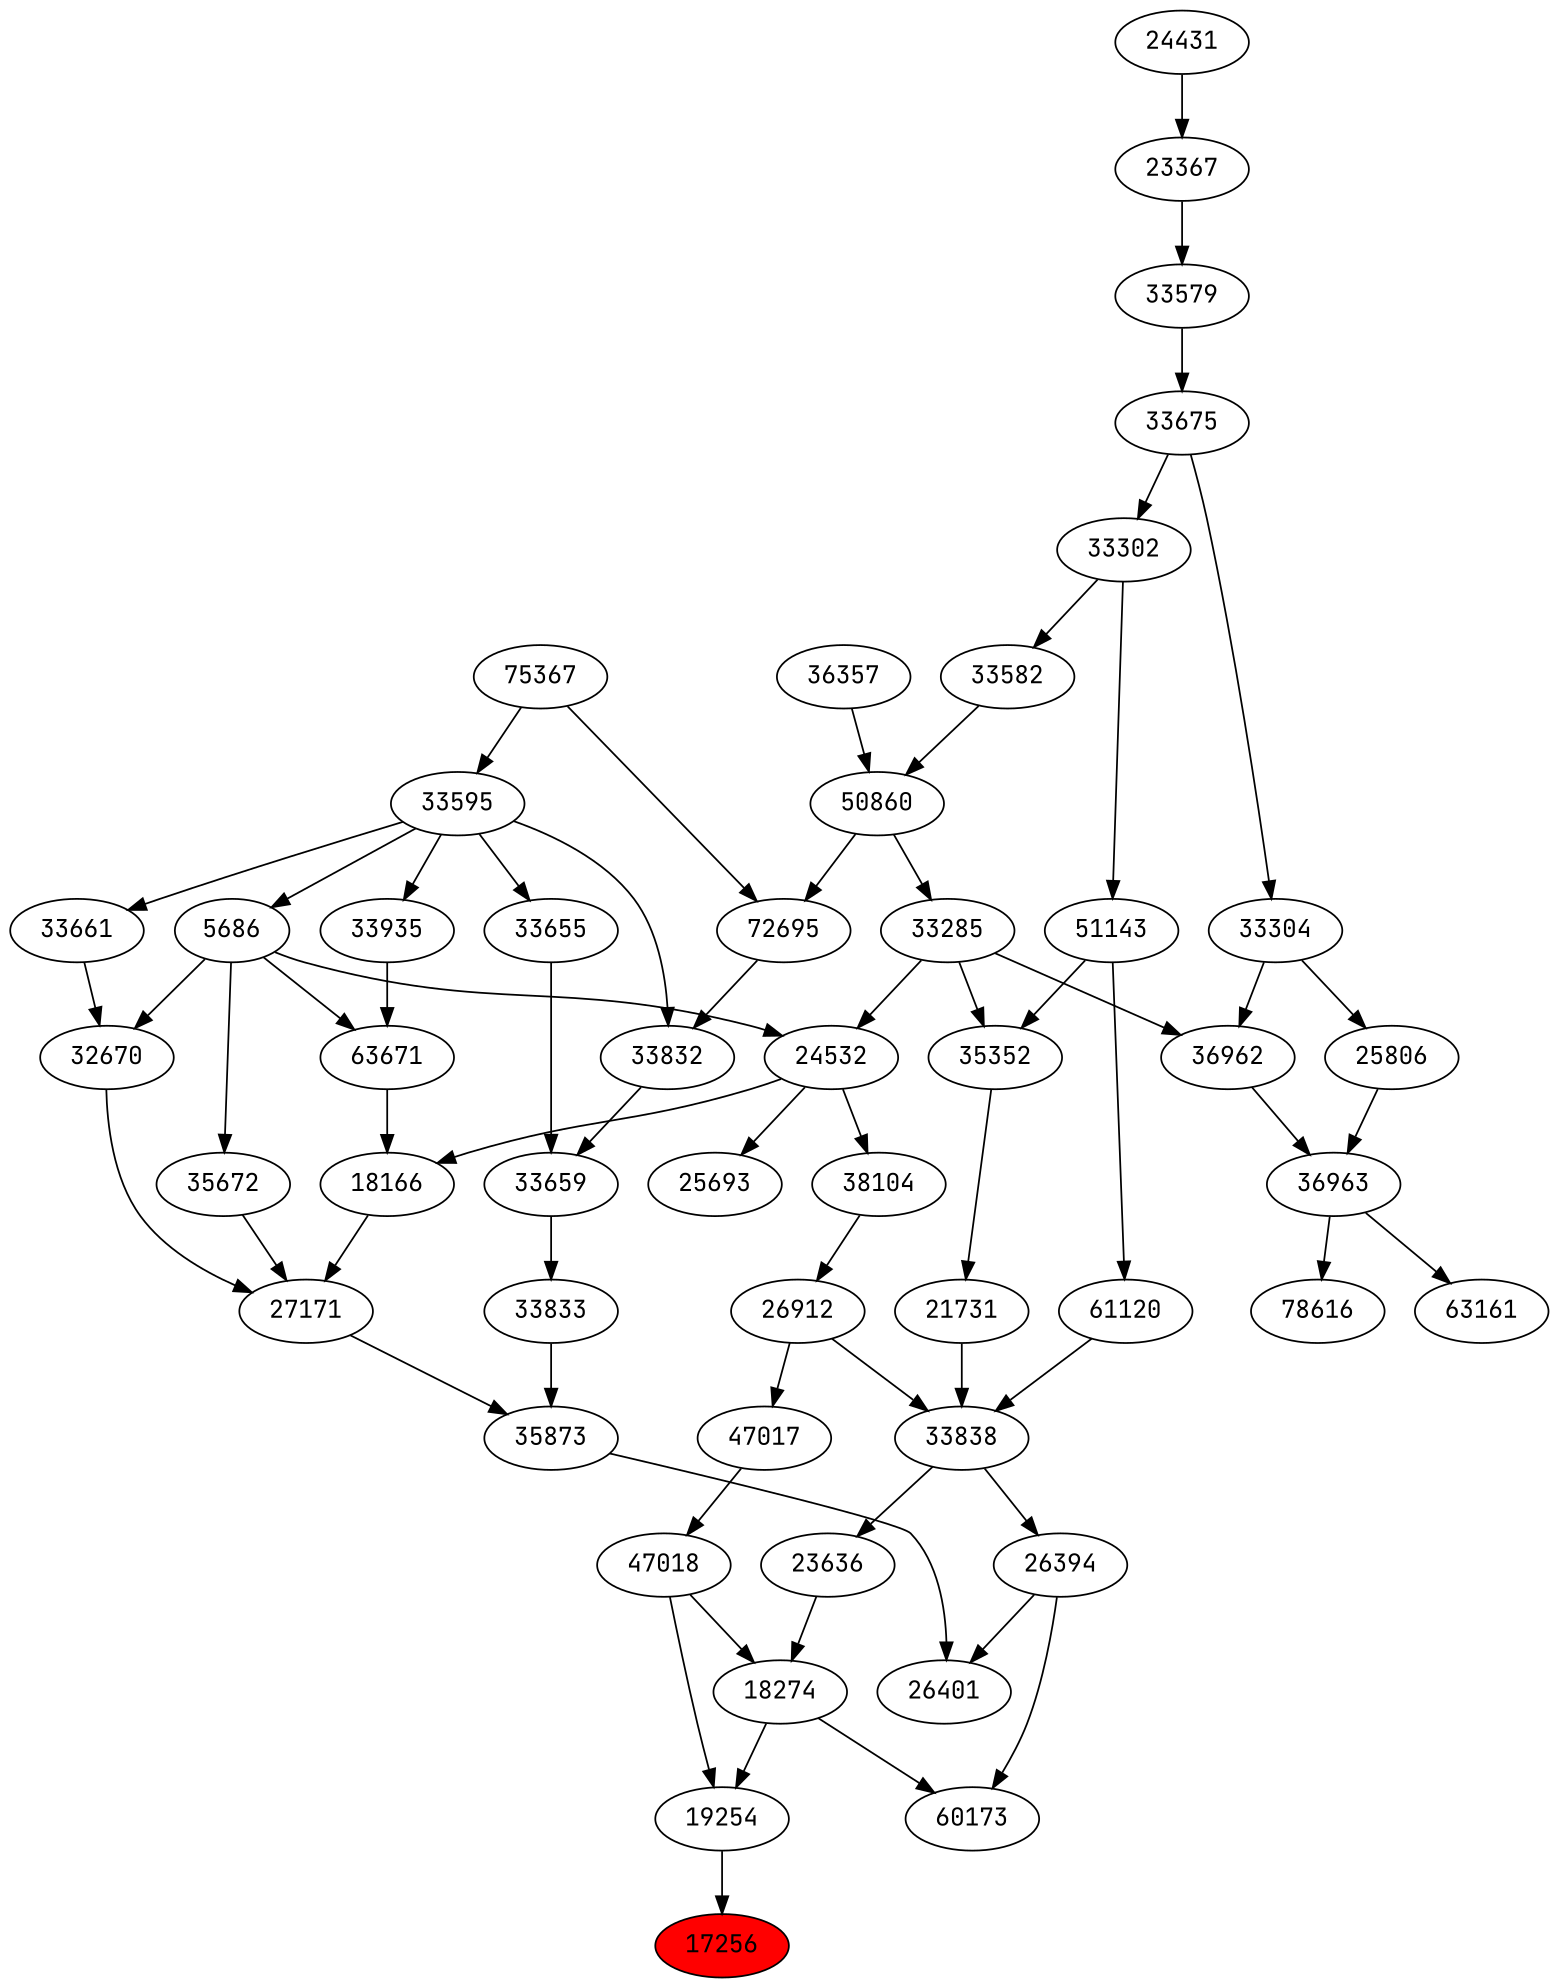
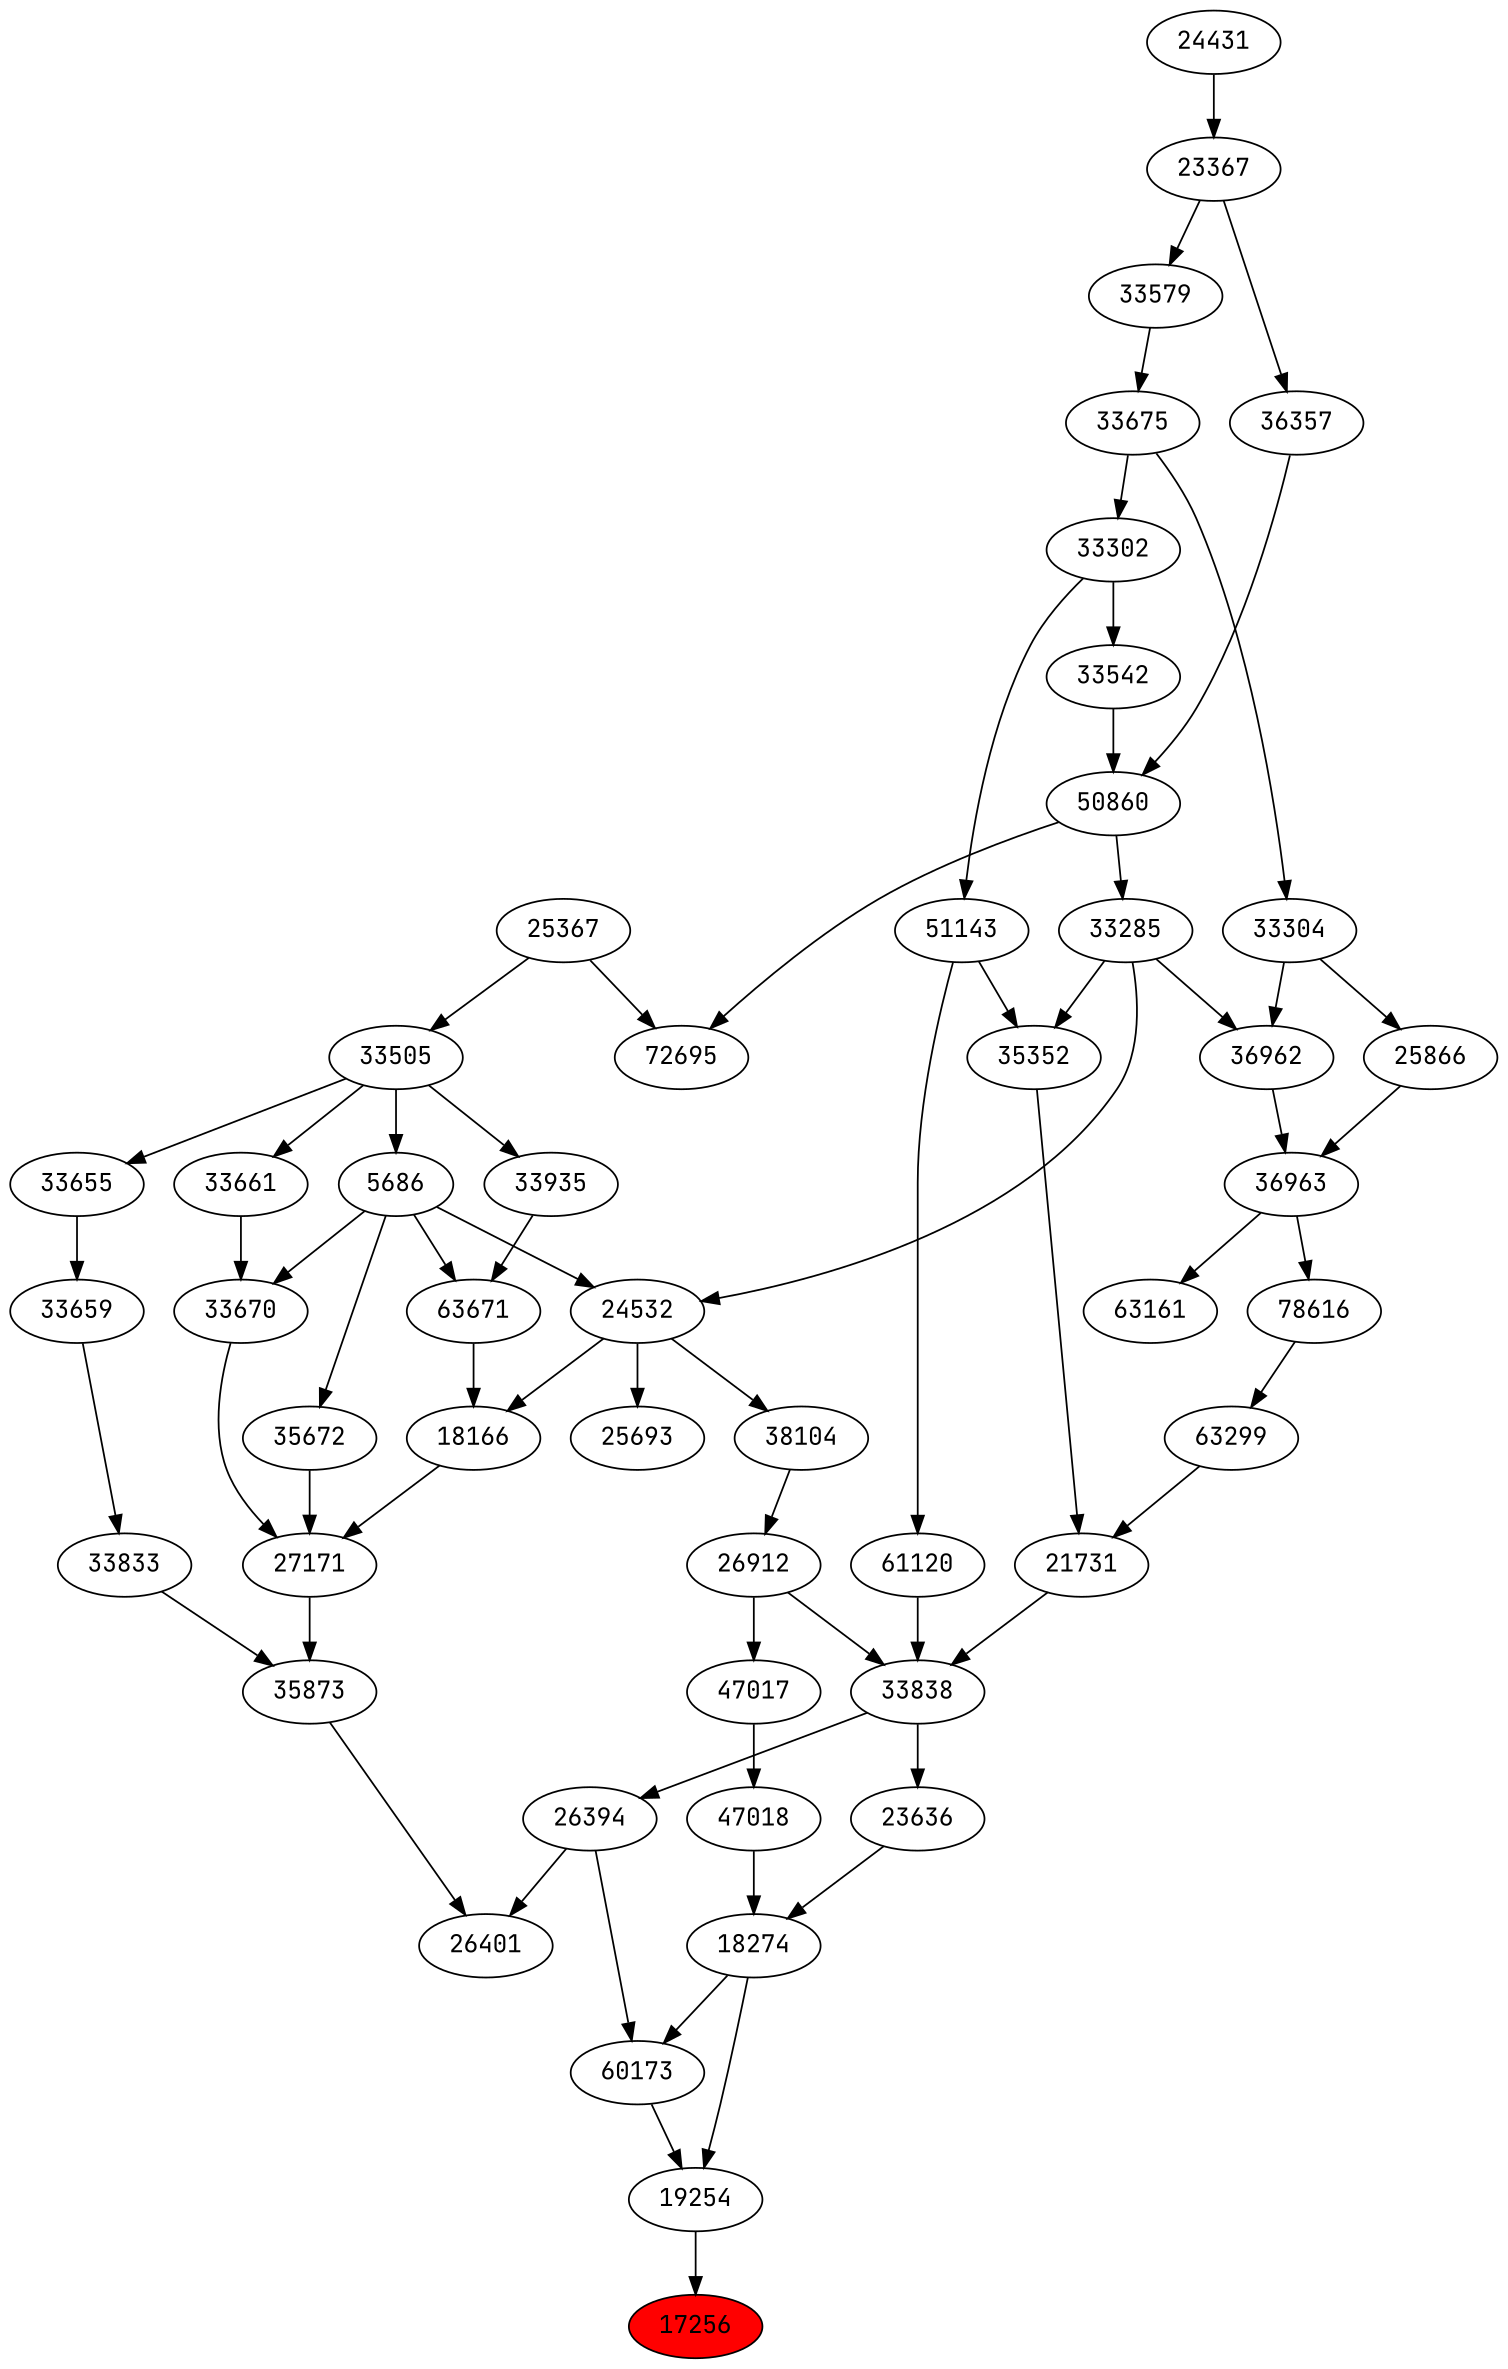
edge "23367" -> "36357": added
node "75367": label "75367" -> "25367"
node "33582": label "33582" -> "33542"
node "33595": label "33595" -> "33505"
node "32670": label "32670" -> "33670"
node "33832": removed
node "25806": label "25806" -> "25866"
node "63299": added
edge "47018" -> "19254": now "60173" -> "19254"
